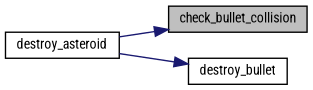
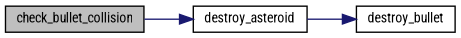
edge "destroy_asteroid" -> "check_bullet_collision": reversed
